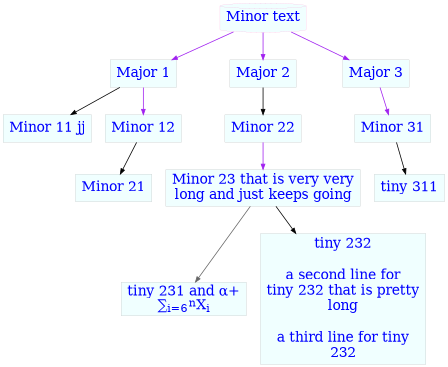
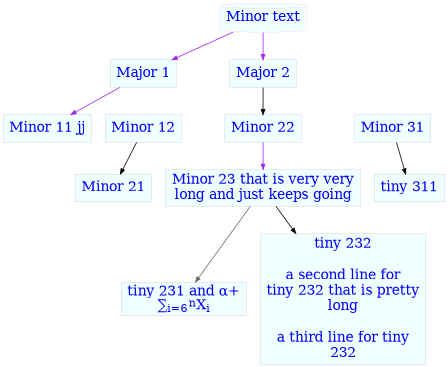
node "Major 3": removed
edge "Major 1" -> "Minor 12": removed
edge "Major 1" -> "Minor 11 jj": color black -> purple
